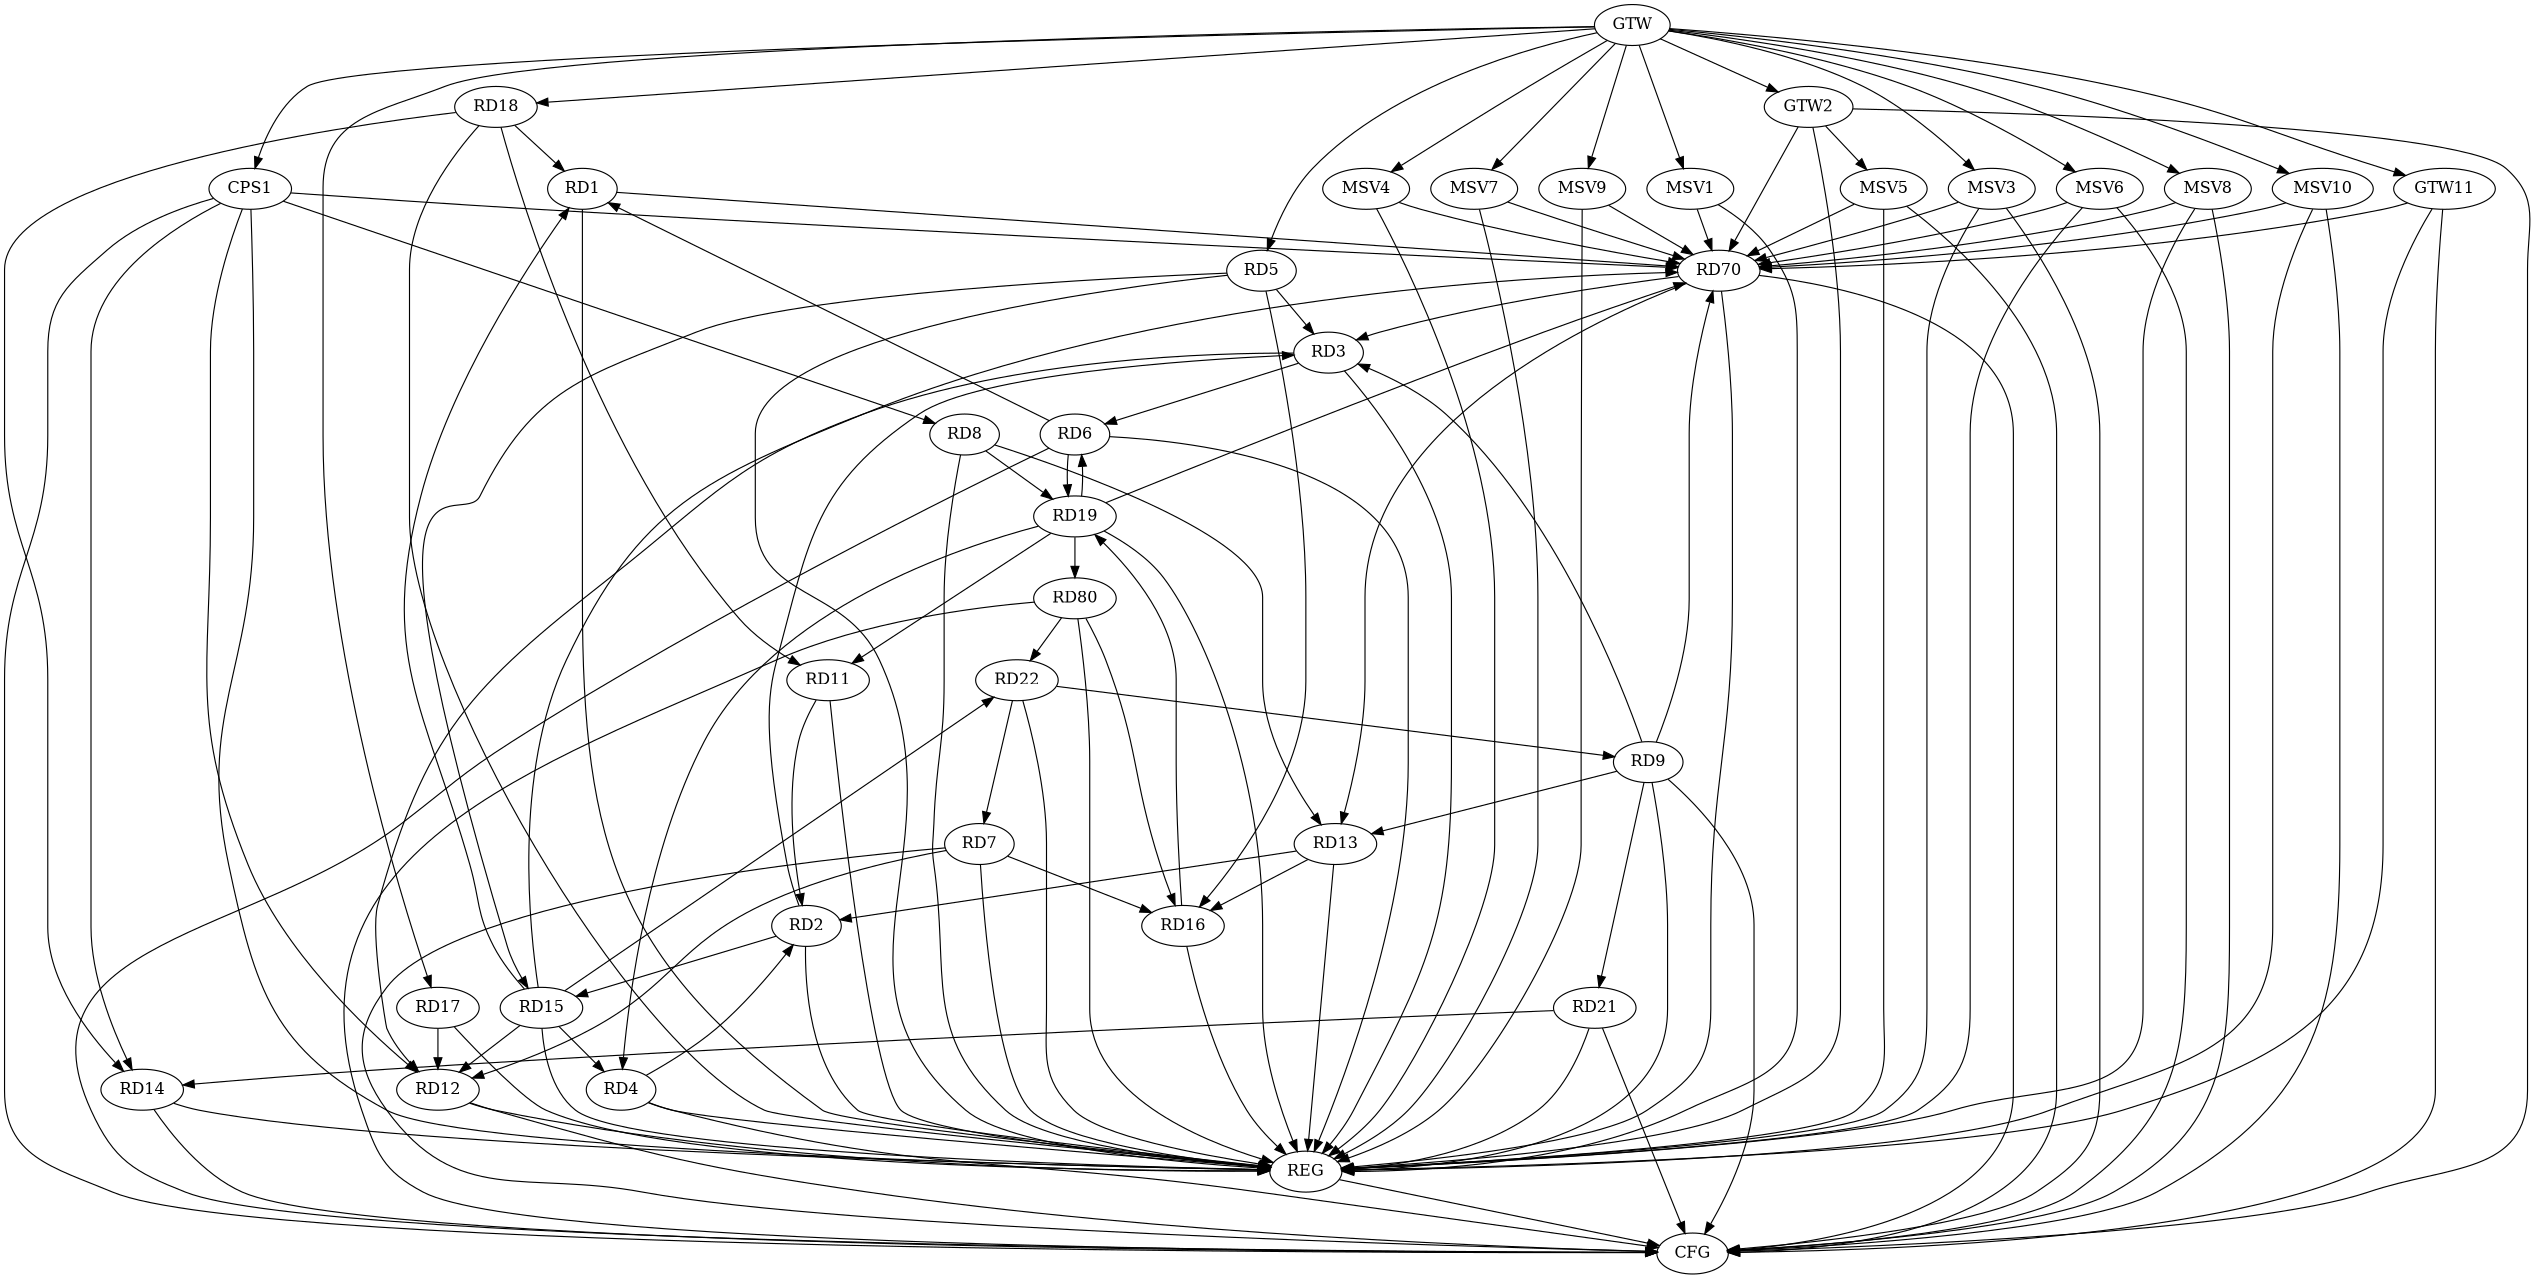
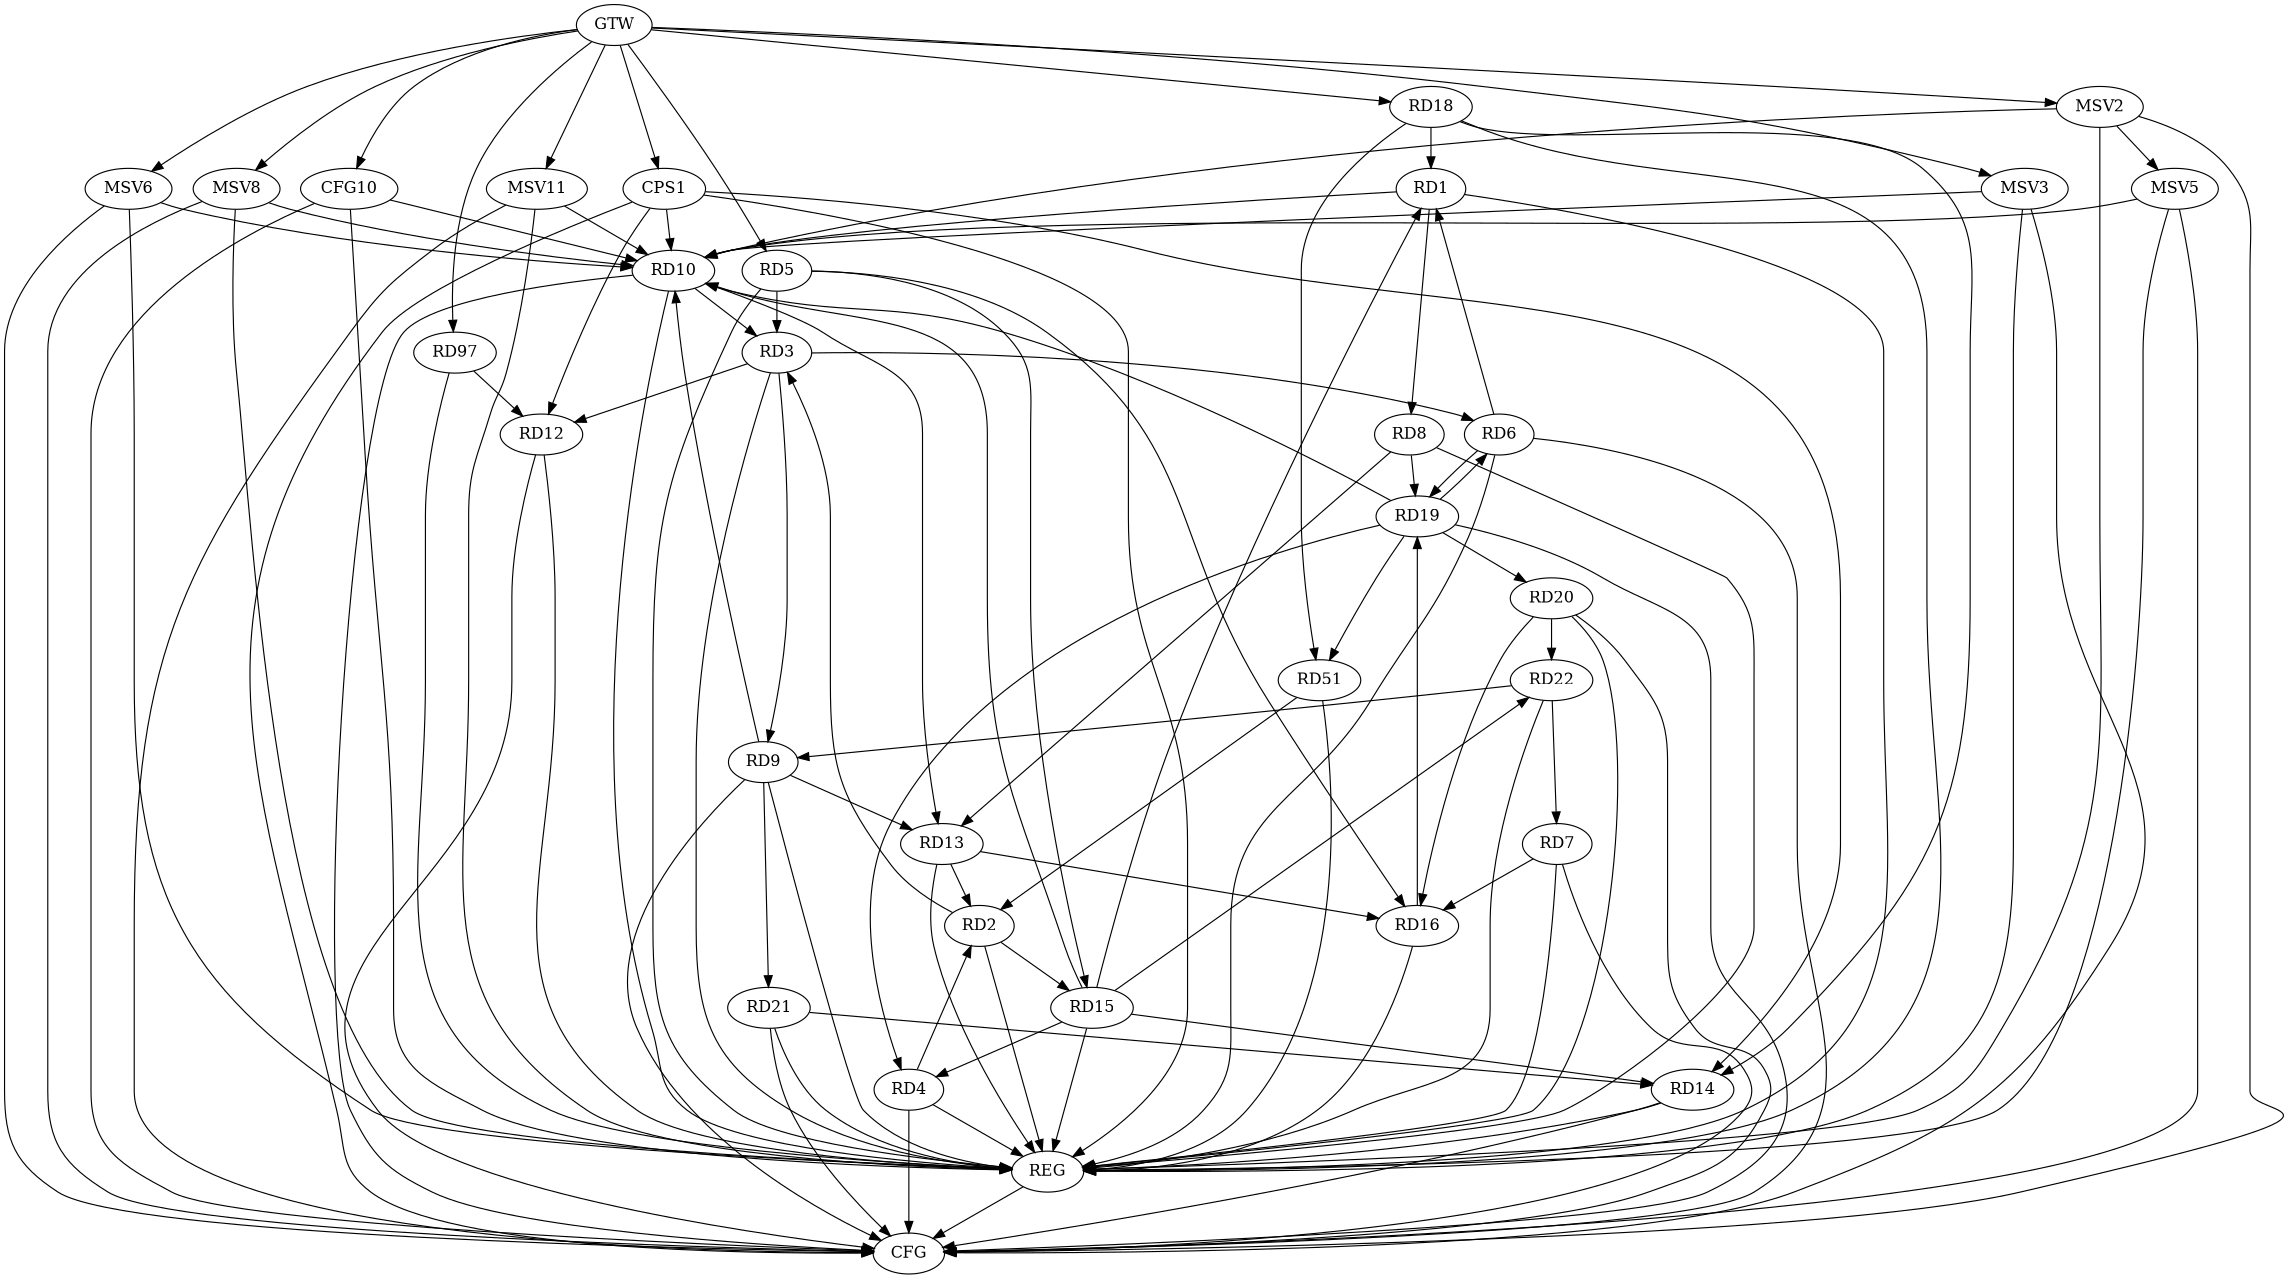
node "GTW2": label "GTW2" -> "MSV2"
node "MSV4": removed
node "MSV7": removed
node "MSV9": removed
node "MSV1": removed
node "MSV10": label "MSV10" -> "CFG10"
node "GTW11": label "GTW11" -> "MSV11"
node "RD70": label "RD70" -> "RD10"
edge "CPS1" -> "RD8": now "RD1" -> "RD8"
edge "RD9" -> "RD3": reversed
node "RD80": label "RD80" -> "RD20"
node "RD11": label "RD11" -> "RD51"
edge "RD19" -> "REG": now "RD19" -> "CFG"
edge "RD7" -> "RD12": removed
node "RD17": label "RD17" -> "RD97"
edge "RD15" -> "RD12": now "RD15" -> "RD14"
